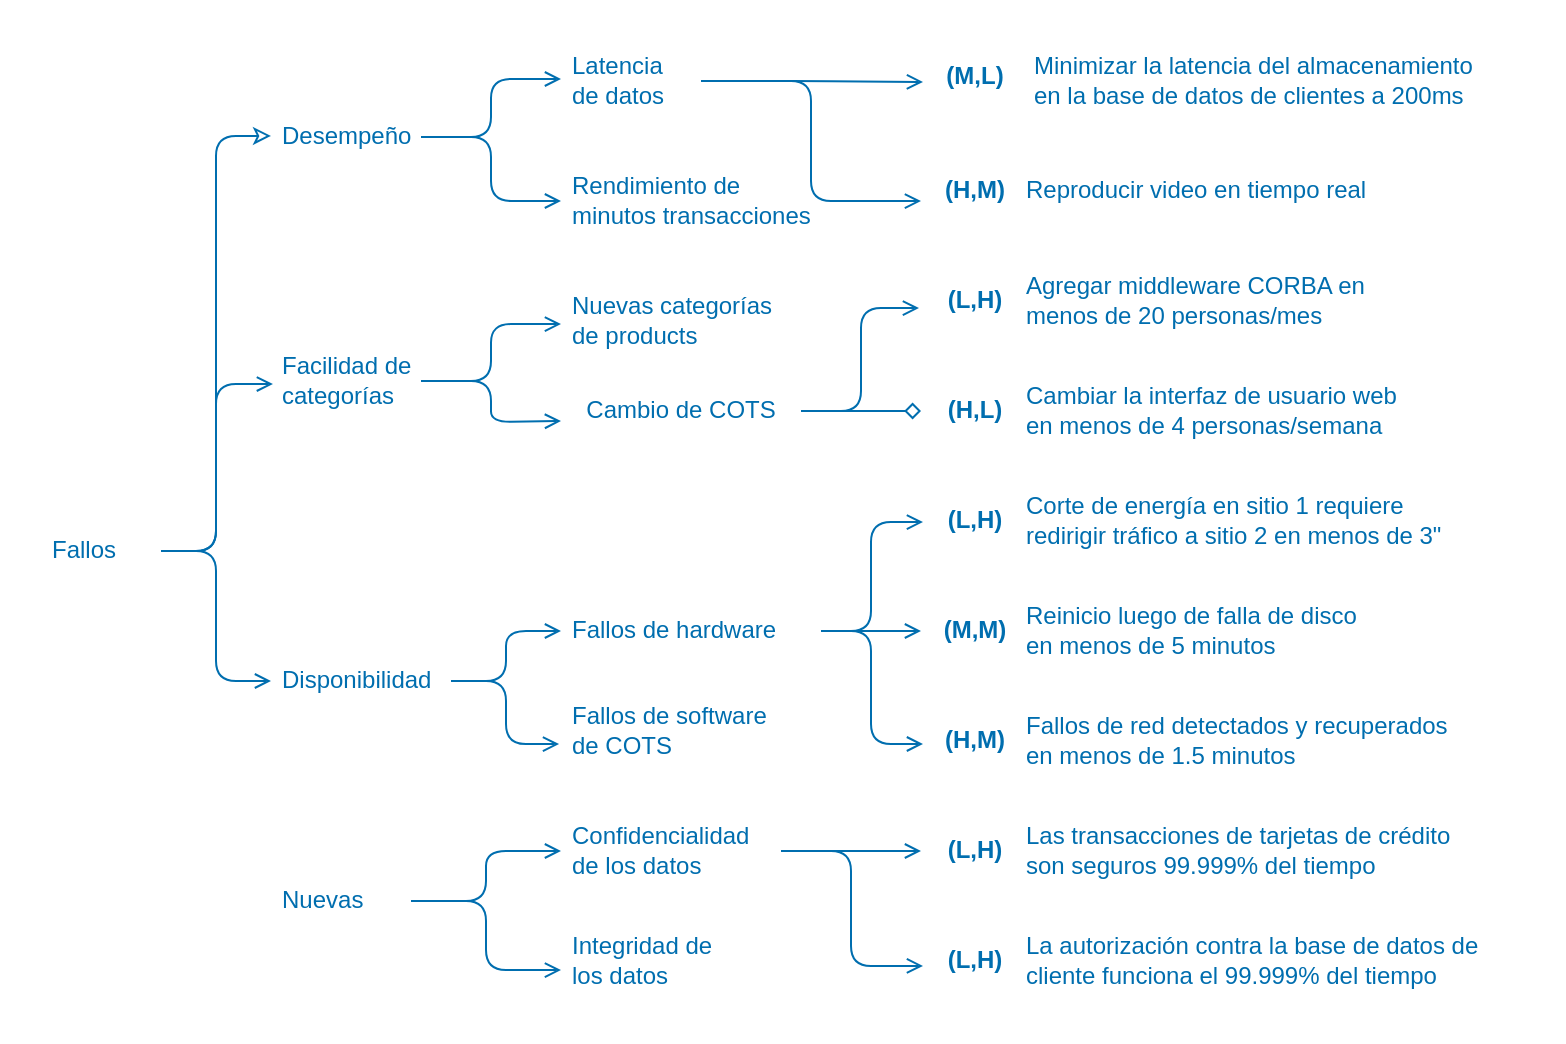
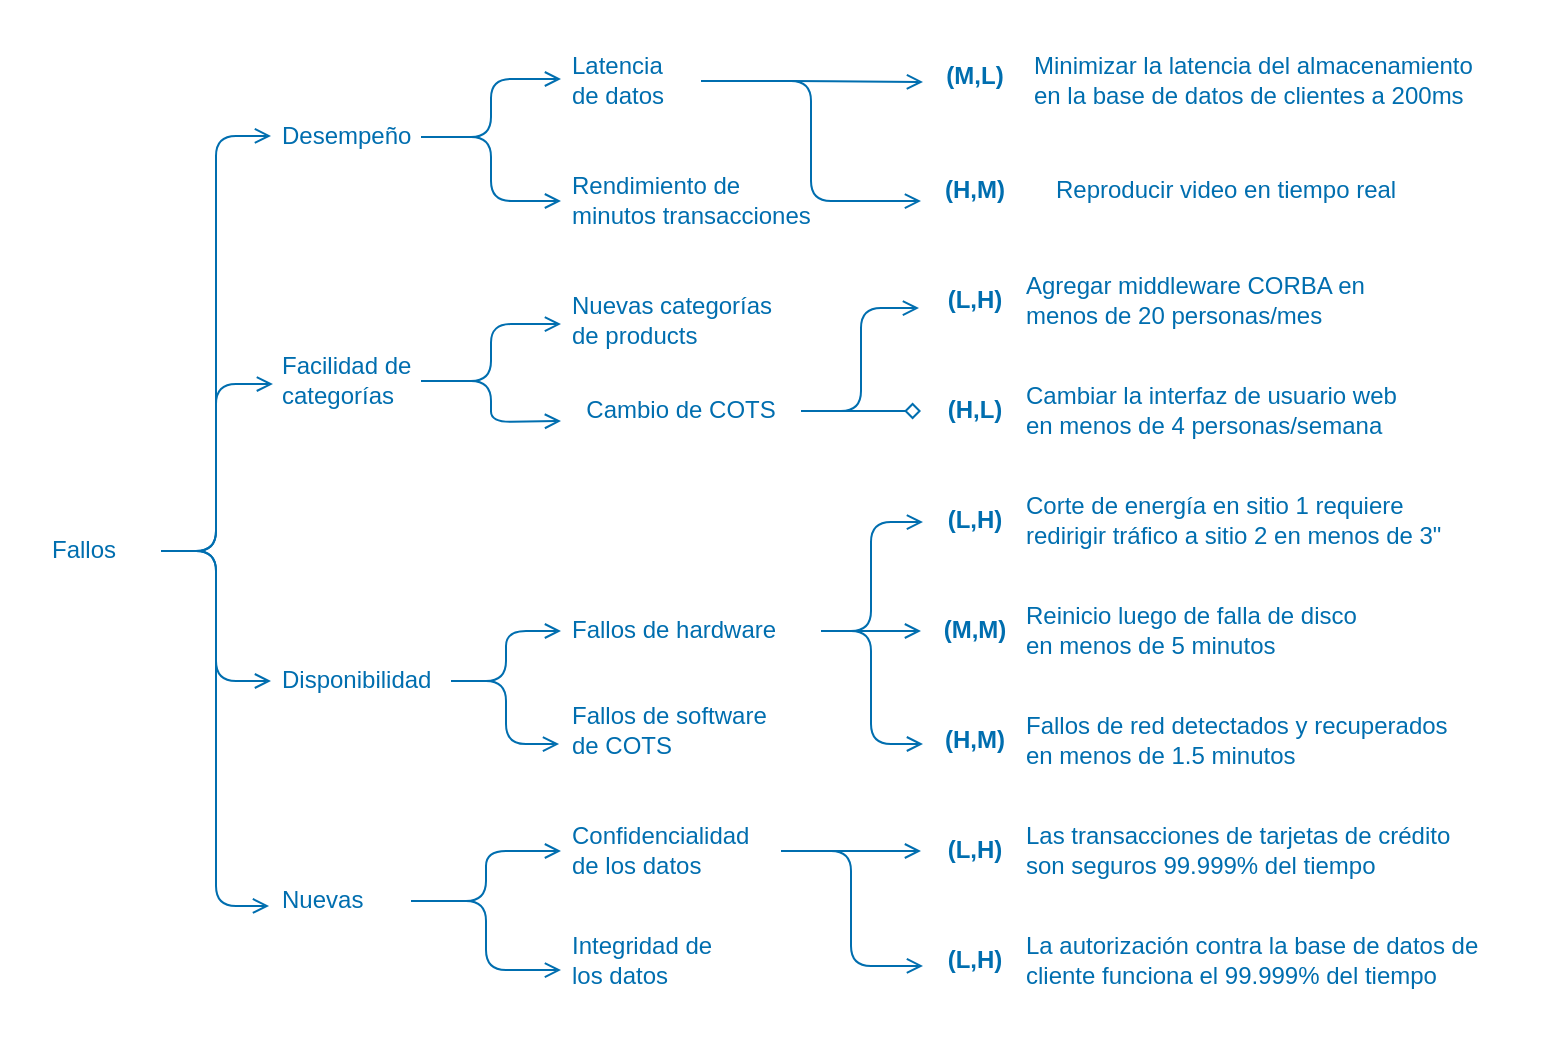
edge "Fallos" -> "Desempeño": arrowhead classic -> open
node "Reproducir video en tiempo real": moved (1213, 191) -> (1243, 191)
edge "Fallos" -> "Nuevas": added
